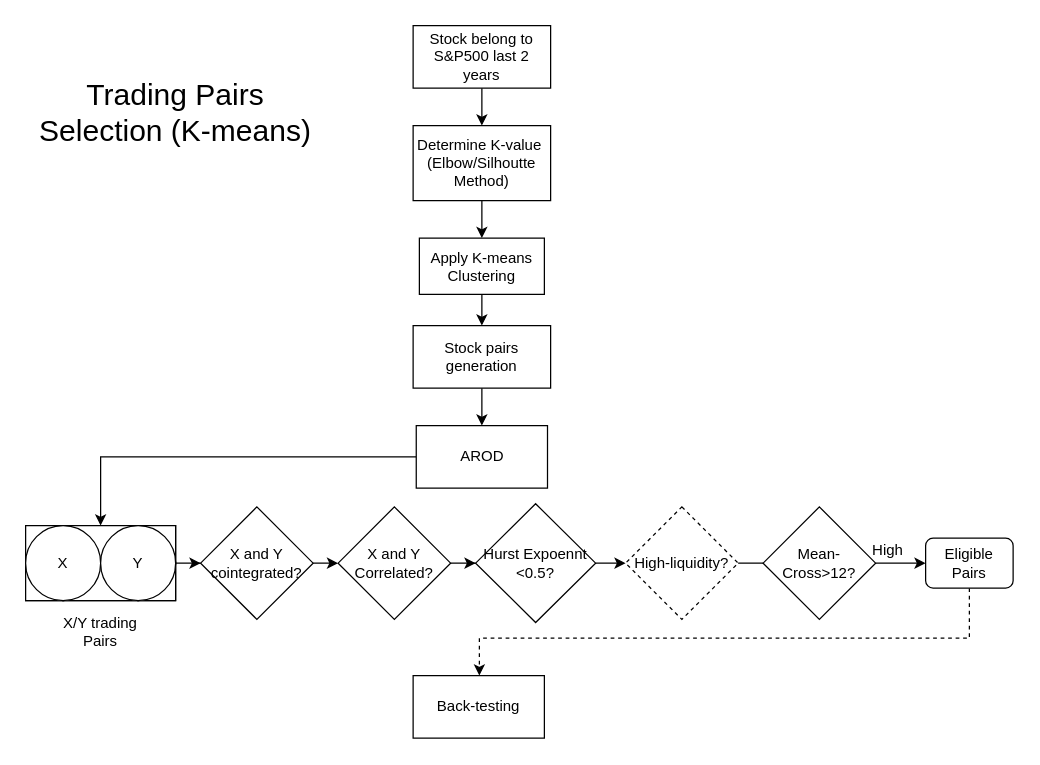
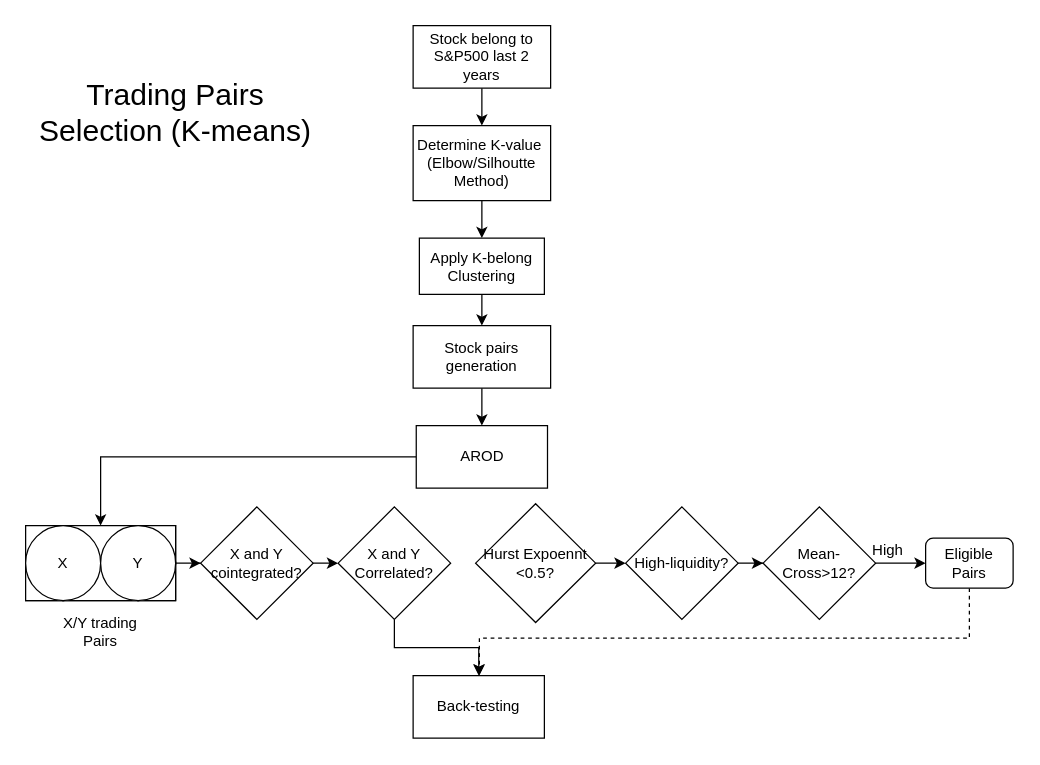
node "Apply K-means Clustering": label "Apply K-means Clustering" -> "Apply K-belong Clustering"
edge "X and Y Correlated?" -> "Hurst Expoennt <0.5?": now "X and Y Correlated?" -> "Back-testing"
node "High-liquidity?": style dashed -> solid
edge "High-liquidity?" -- "Mean-Cross>12?": arrowhead none -> classic
